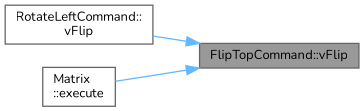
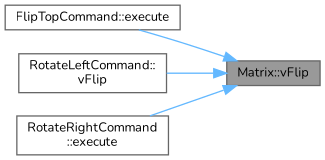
node "FlipTopCommand::execute": added
node "FlipTopCommand::vFlip": label "FlipTopCommand::vFlip" -> "Matrix::vFlip"
node "Matrix ::execute": label "Matrix ::execute" -> "RotateRightCommand ::execute"
